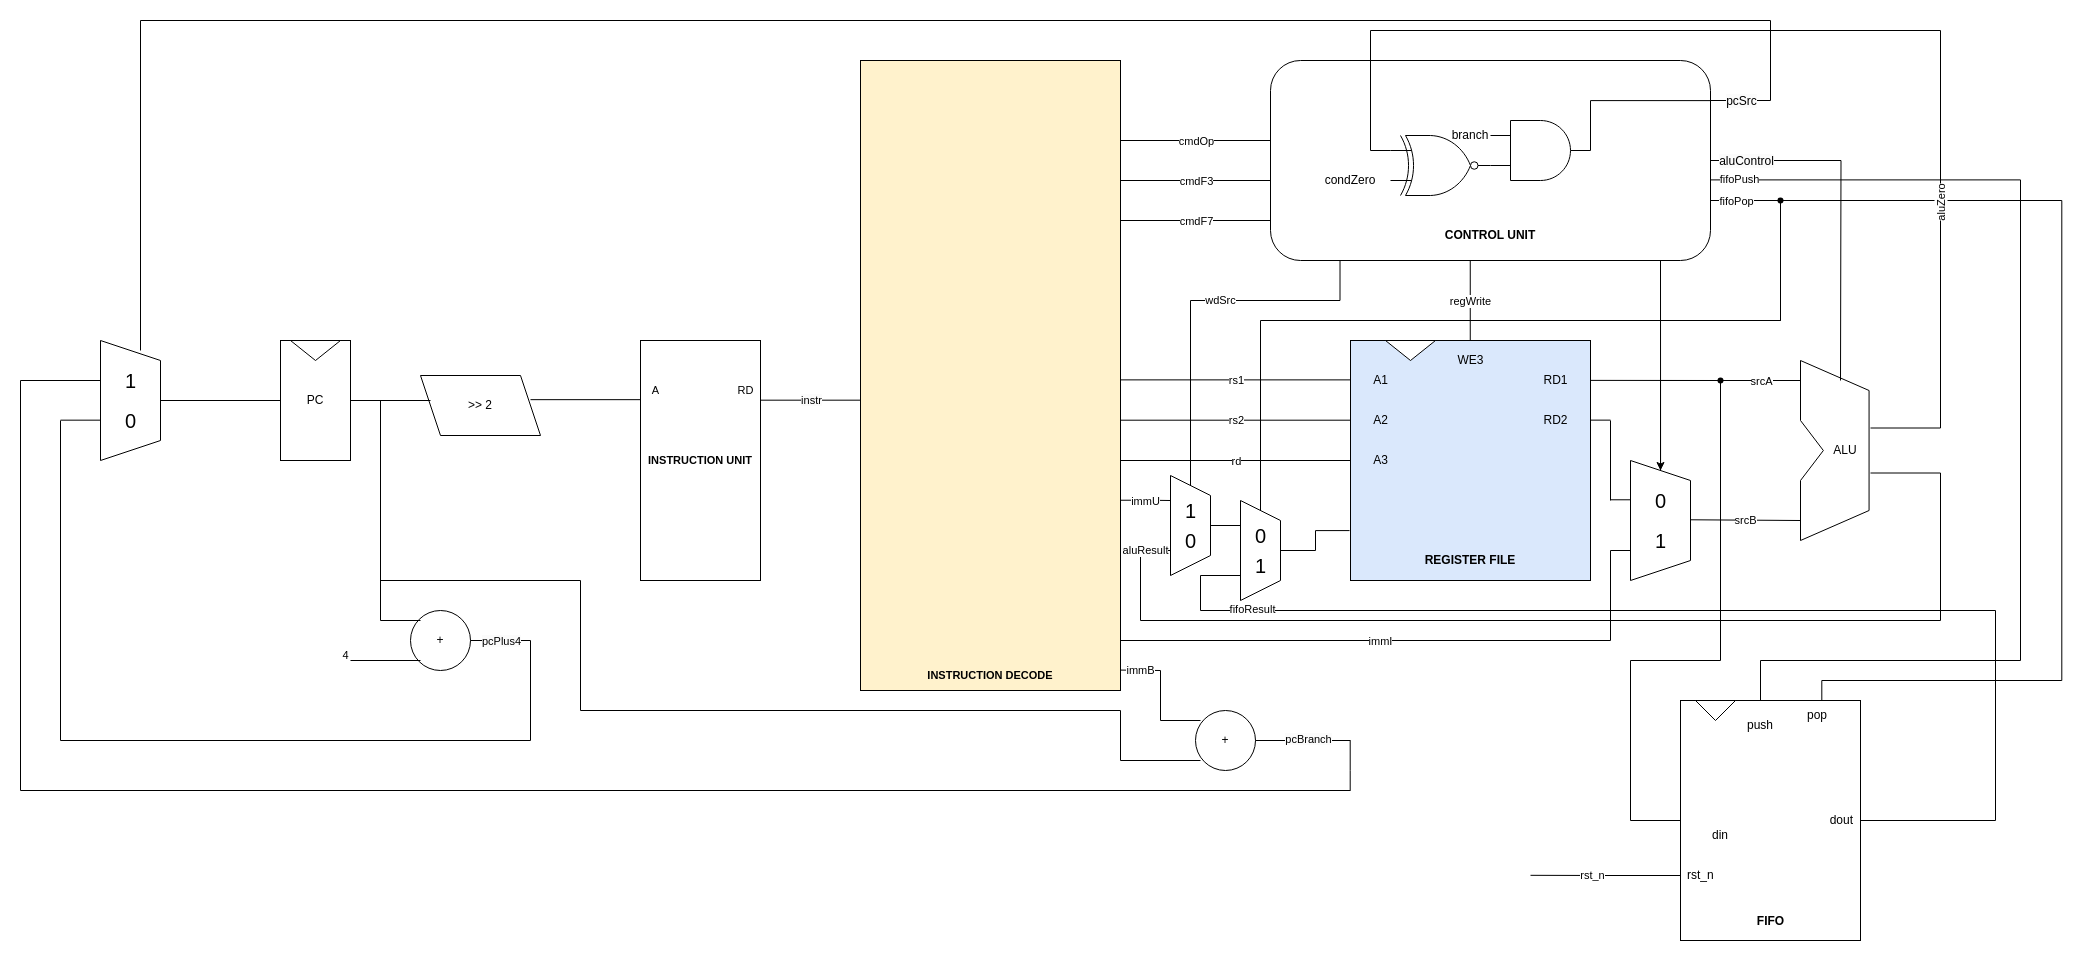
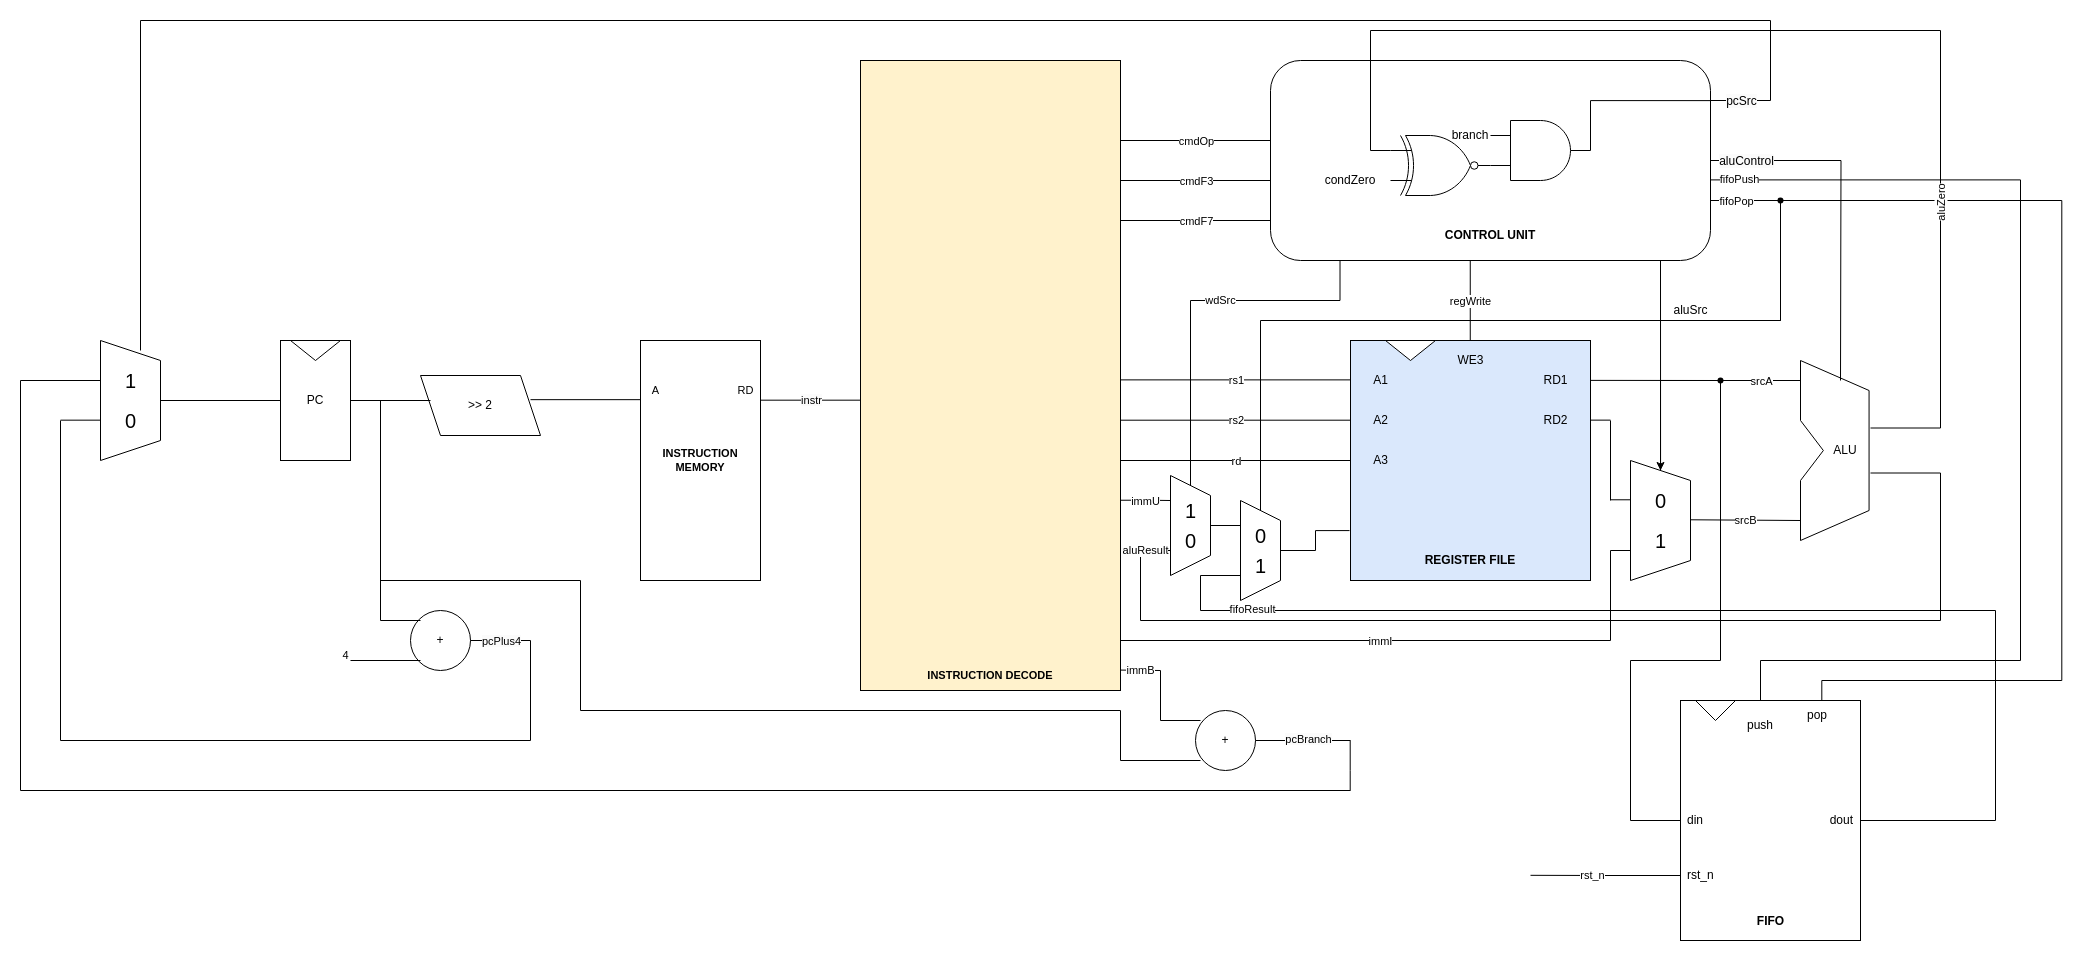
node "aluSrc": added
node "INSTRUCTION UNIT": label "INSTRUCTION UNIT" -> "INSTRUCTION MEMORY"
node "din": moved (1736, 836) -> (1711, 821)
